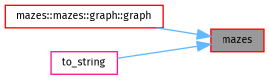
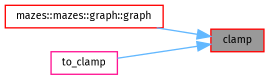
node "mazes": label "mazes" -> "clamp"
node "to_string": label "to_string" -> "to_clamp"
